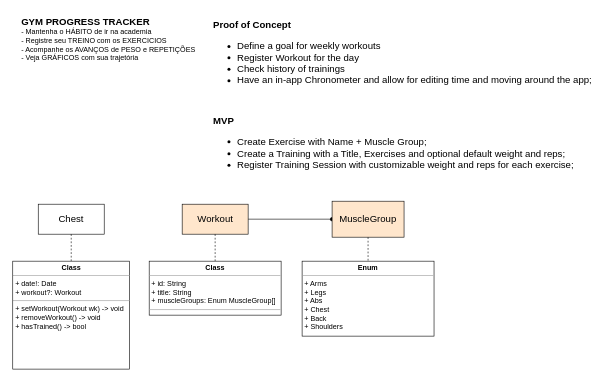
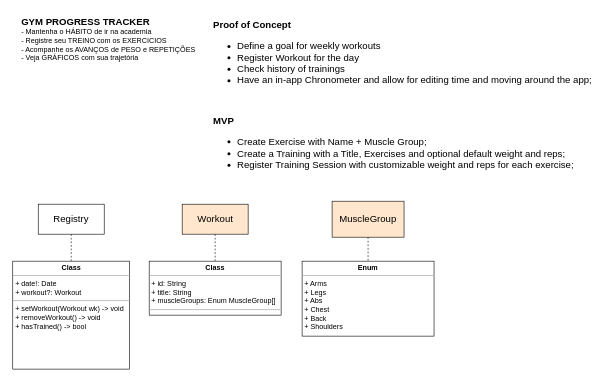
node "Chest": label "Chest" -> "Registry"
edge "Workout" -> "MuscleGroup": removed
